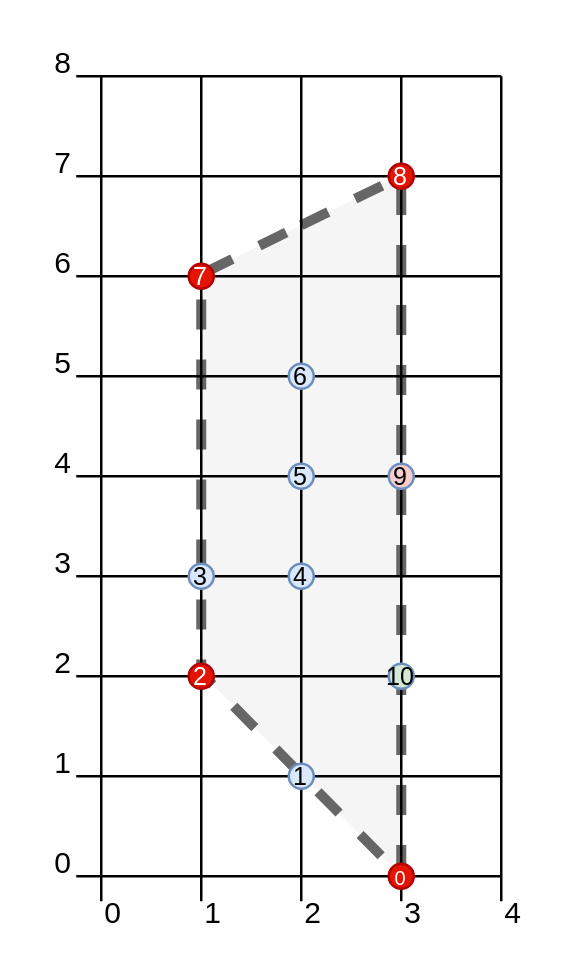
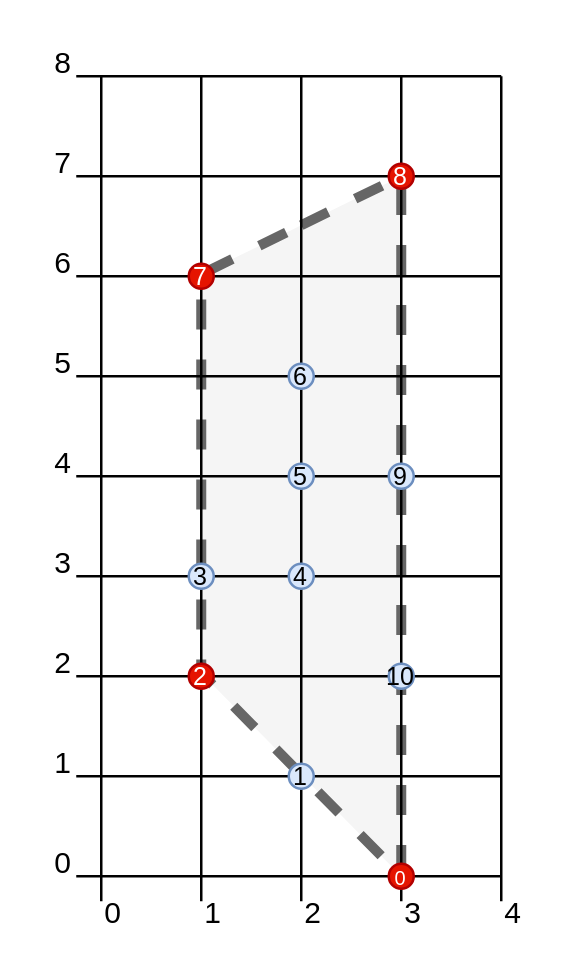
node "9": fillcolor #f8cecc -> #dae8fc
node "10": fillcolor #d5e8d4 -> #dae8fc
